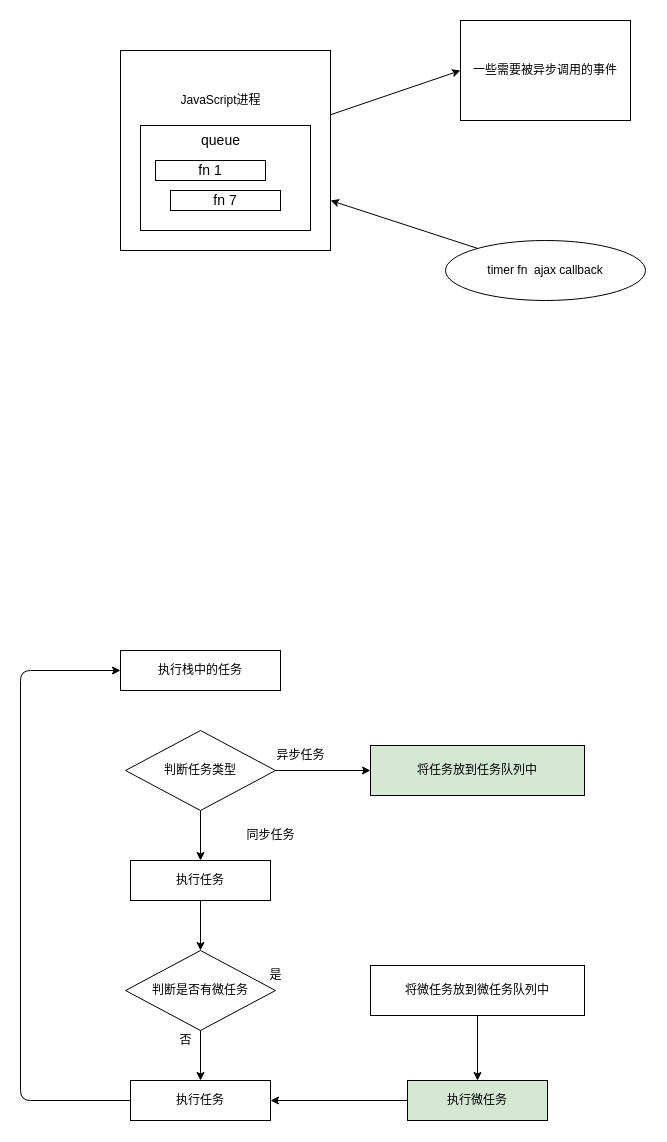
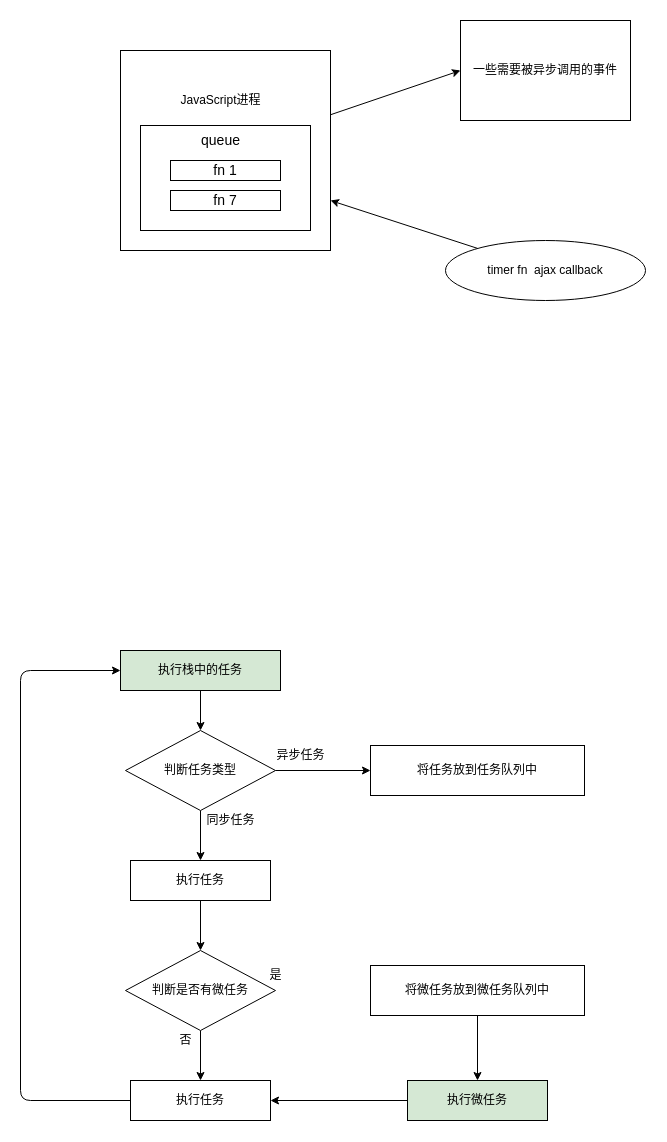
node "fn 1": moved (211, 171) -> (226, 171)
node "执行栈中的任务": fillcolor #ffffff -> #d5e8d4
edge "执行栈中的任务" -> "判断任务类型": added
node "将任务放到任务队列中": fillcolor #d5e8d4 -> #ffffff
node "同步任务": moved (271, 836) -> (231, 821)
